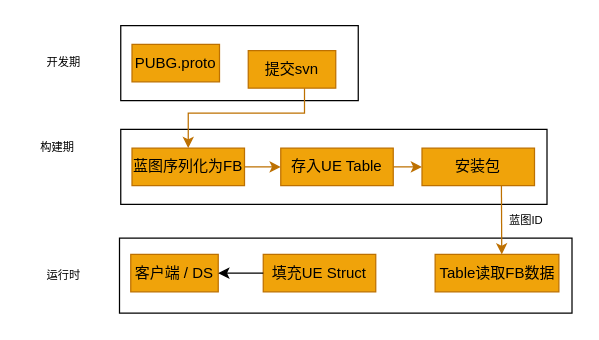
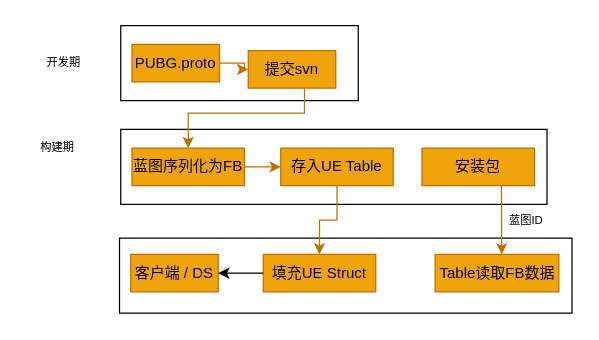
edge "PUBG.proto" -> "提交svn": added
edge "存入UE Table" -> "安装包": now "存入UE Table" -> "填充UE Struct"
node "运行时": removed
